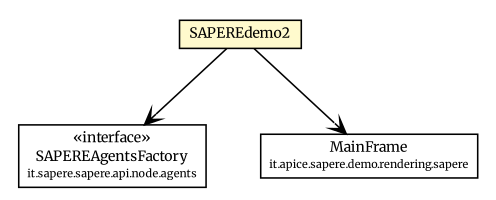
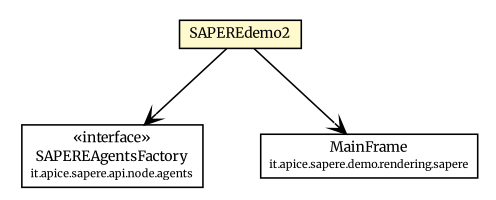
node "SAPEREAgentsFactory": text "it.sapere.sapere.api.node.agents" -> "it.apice.sapere.api.node.agents"
